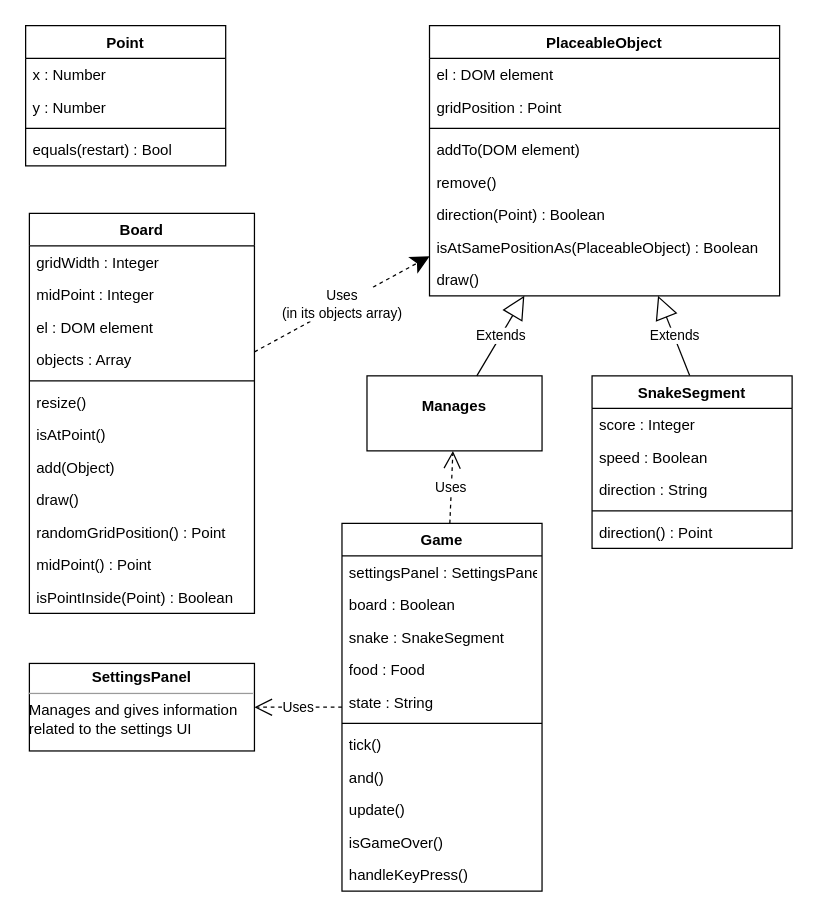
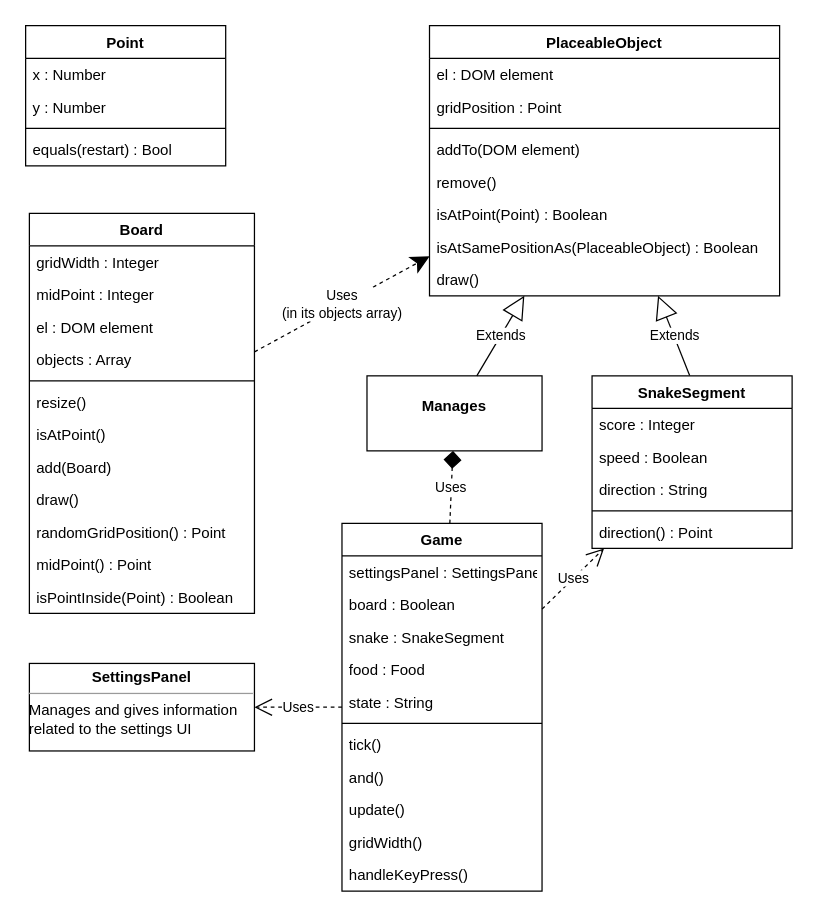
node "direction(Point) : Boolean": label "direction(Point) : Boolean" -> "isAtPoint(Point) : Boolean"
edge "Game" -> "Manages": arrowhead open -> diamond
node "add(Object)": label "add(Object)" -> "add(Board)"
edge "Game" -> "SnakeSegment": added, label "Uses"
node "isGameOver()": label "isGameOver()" -> "gridWidth()"
